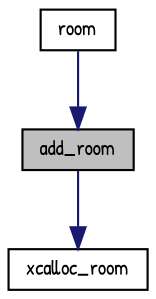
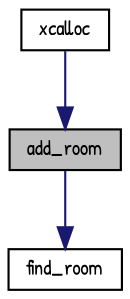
node "room": label "room" -> "xcalloc"
node "xcalloc_room": label "xcalloc_room" -> "find_room"
